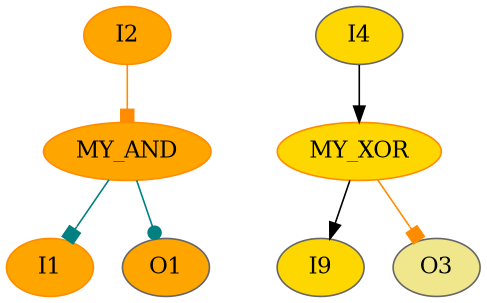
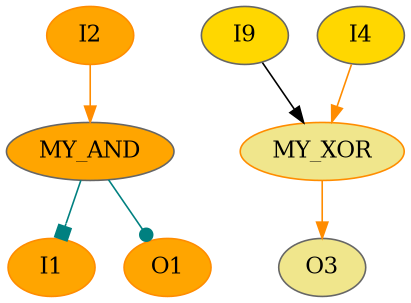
edge "I2" -> "MY_AND": arrowhead box -> normal
edge "I4" -> "MY_XOR": color black -> darkorange
node "MY_AND": color darkorange -> gray40
node "MY_XOR": fillcolor gold -> khaki
edge "MY_XOR" -> "I9": reversed
edge "MY_XOR" -> "O3": arrowhead box -> normal
node "O1": color gray40 -> darkorange
